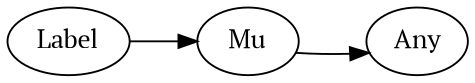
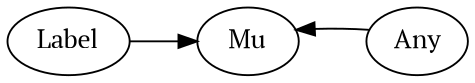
edge "Mu" -> "Any": reversed
